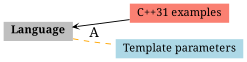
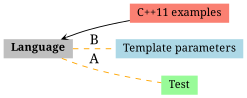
node "C++31 examples": label "C++31 examples" -> "C++11 examples"
edge "Language" -- "Template parameters": label "A" -> "B"
node "Test": added
